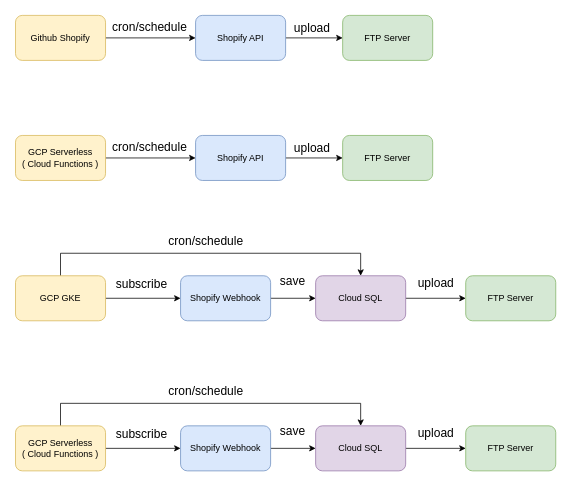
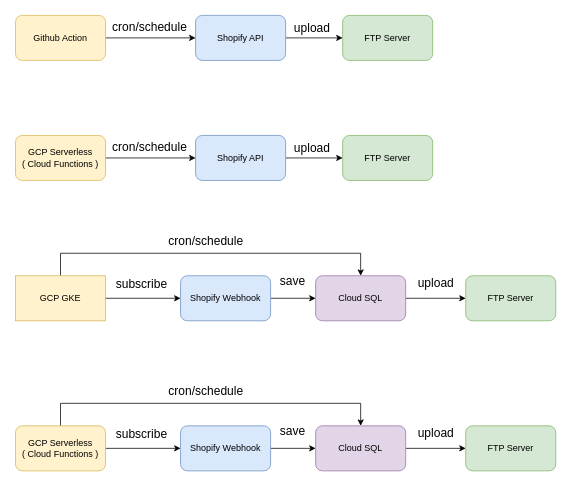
node "Github Shopify": label "Github Shopify" -> "Github Action"
node "GCP GKE": shape rounded rectangle -> rectangle
